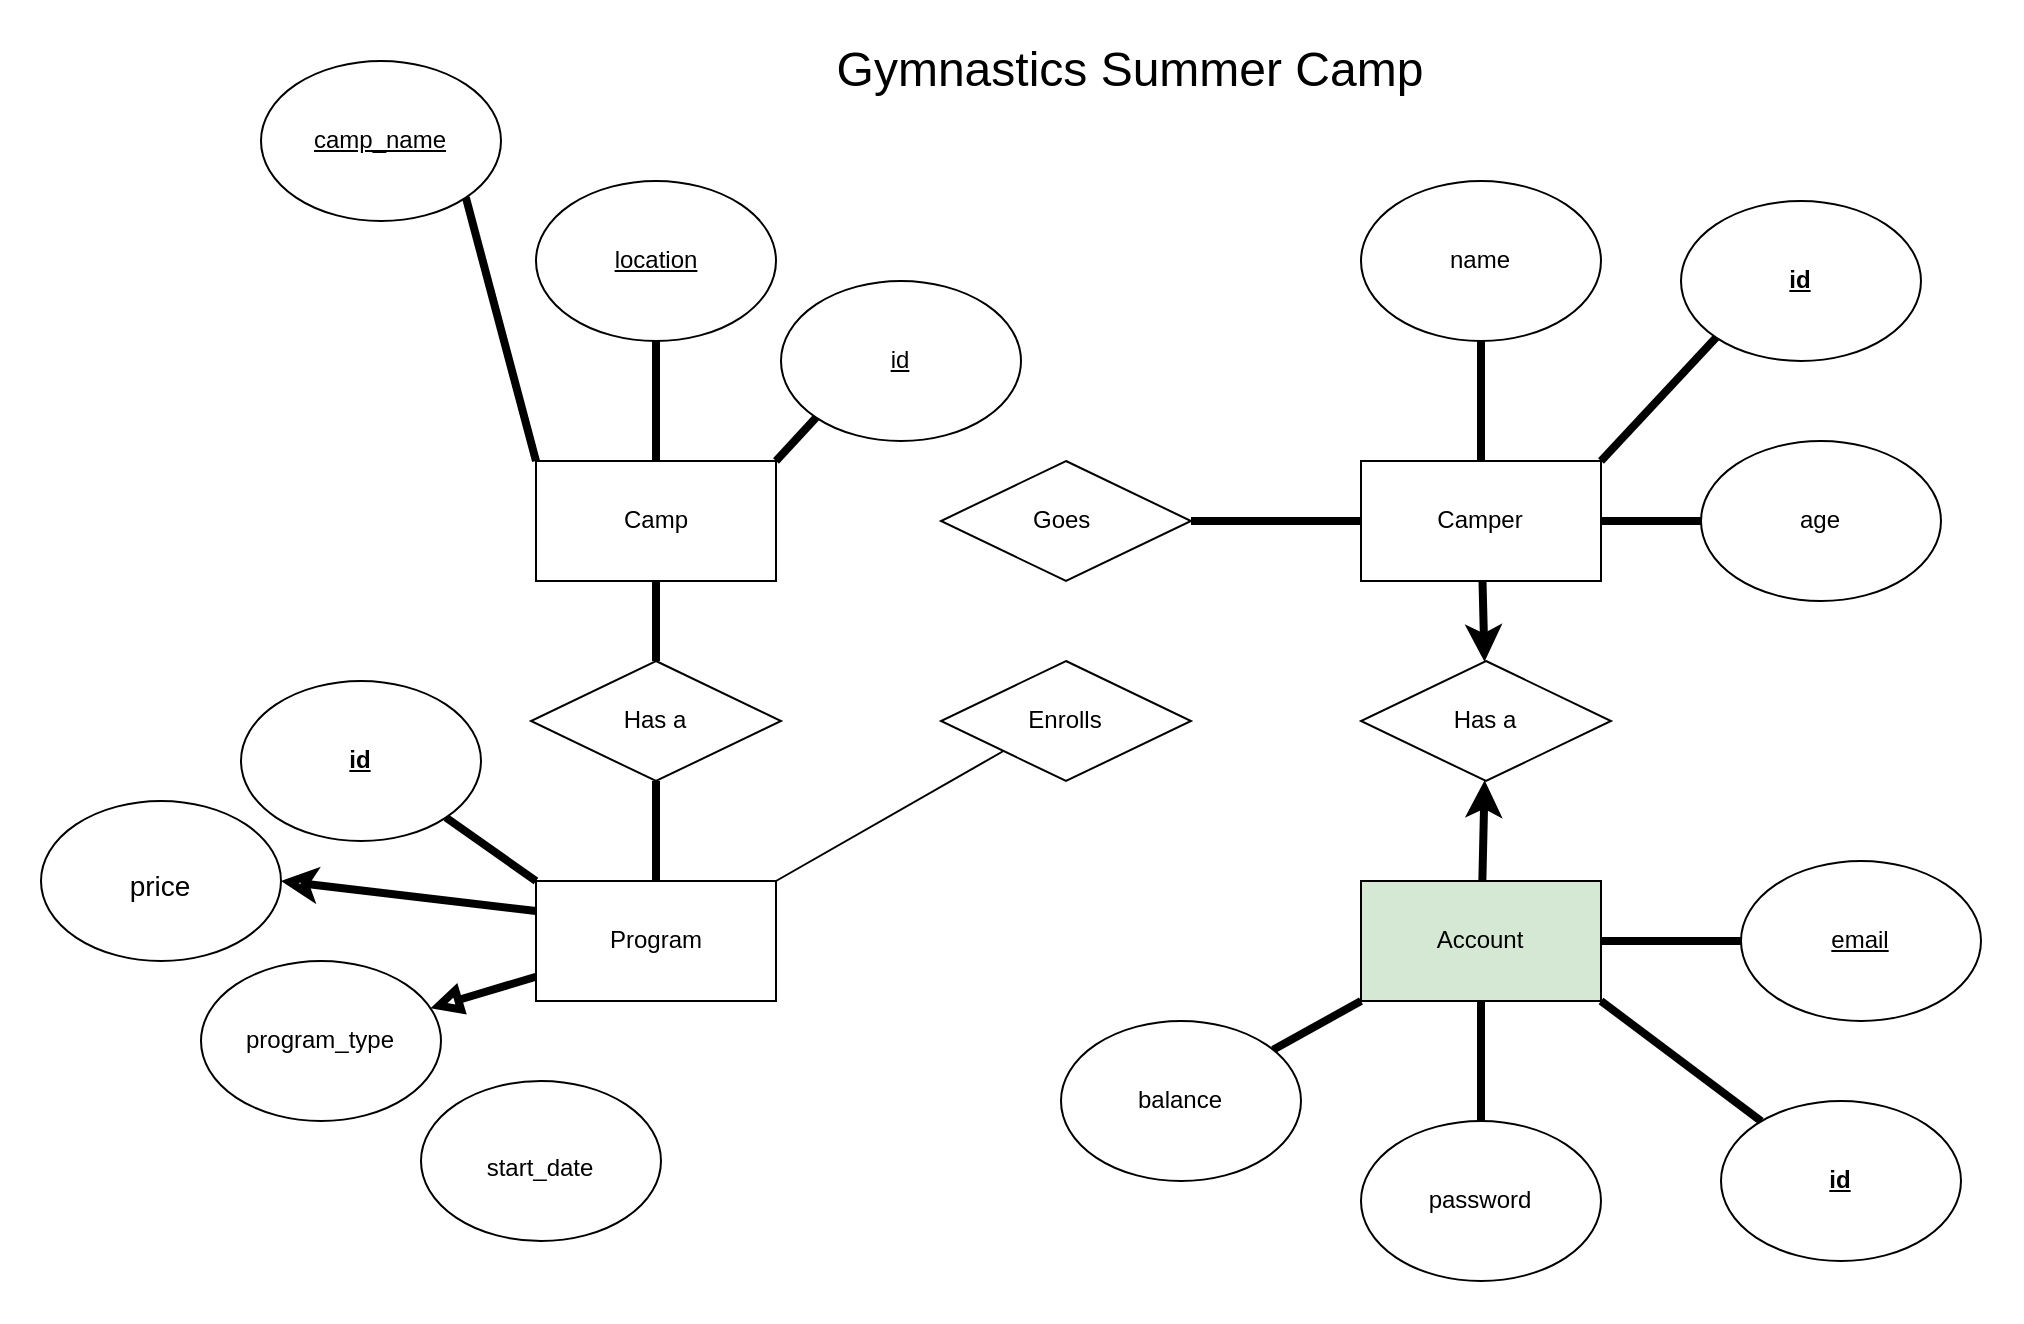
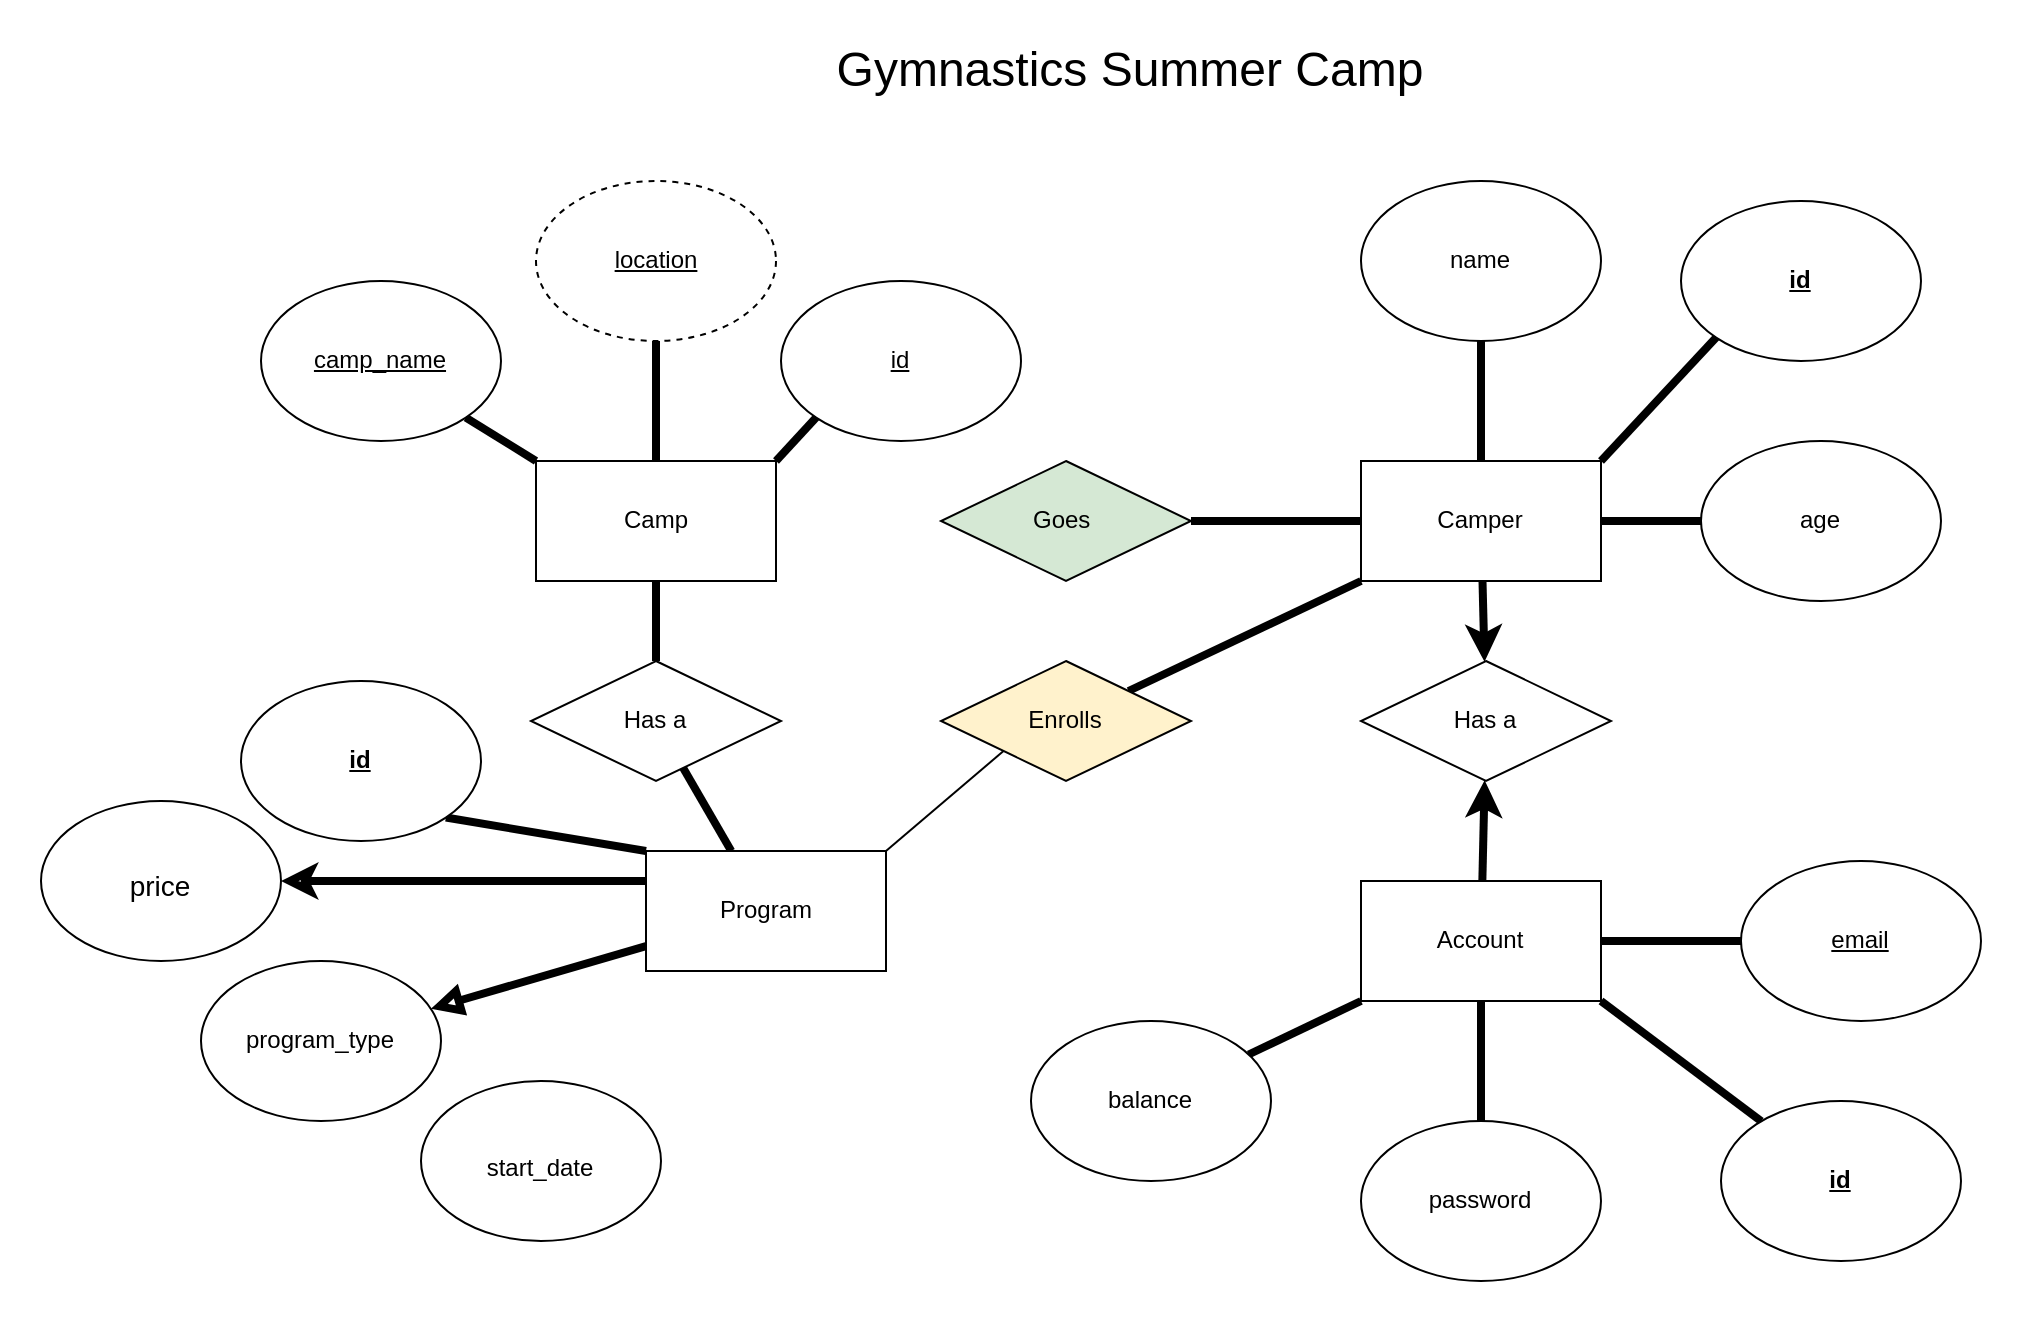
node "camp_name": moved (381, 141) -> (381, 361)
node "location": style solid -> dashed
node "Goes": fillcolor #ffffff -> #d5e8d4
edge "Camper" -- "Enrolls": added
node "Enrolls": fillcolor #ffffff -> #fff2cc
node "Program": moved (656, 941) -> (766, 911)
node "Account": fillcolor #d5e8d4 -> #ffffff
node "balance": moved (1181, 1101) -> (1151, 1101)
